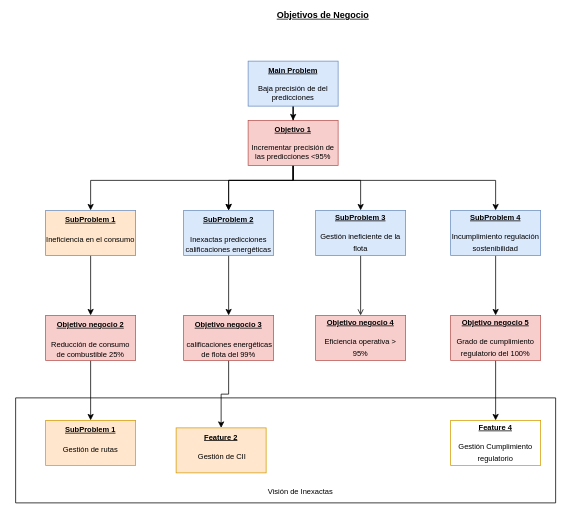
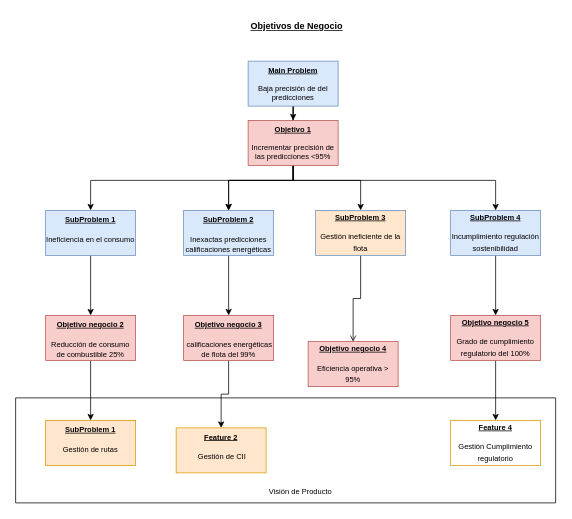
node "Objetivos de Negocio": moved (323, 15) -> (297, 27)
node "SubProblem 1 Ineficiencia en el consumo": fillcolor #ffe6cc -> #dae8fc
node "SubProblem 3 Gestión ineficiente de la flota": fillcolor #dae8fc -> #ffe6cc
node "Objetivo negocio 4 Eficiencia operativa > 95%": moved (360, 338) -> (353, 364)
node "Visión de Inexactas": label "Visión de Inexactas" -> "Visión de Producto"
